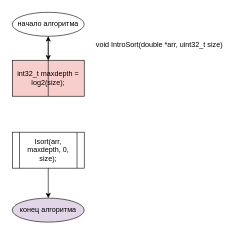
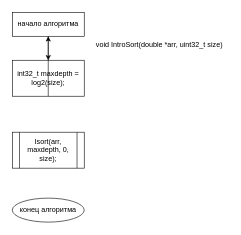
node "начало алгоритма": shape ellipse -> rectangle
node "int32_t maxdepth = log2(size);": fillcolor #f8cecc -> #ffffff
edge "Isort(arr, maxdepth, 0, size);" -> "конец алгоритма": removed
node "конец алгоритма": fillcolor #e1d5e7 -> #ffffff
